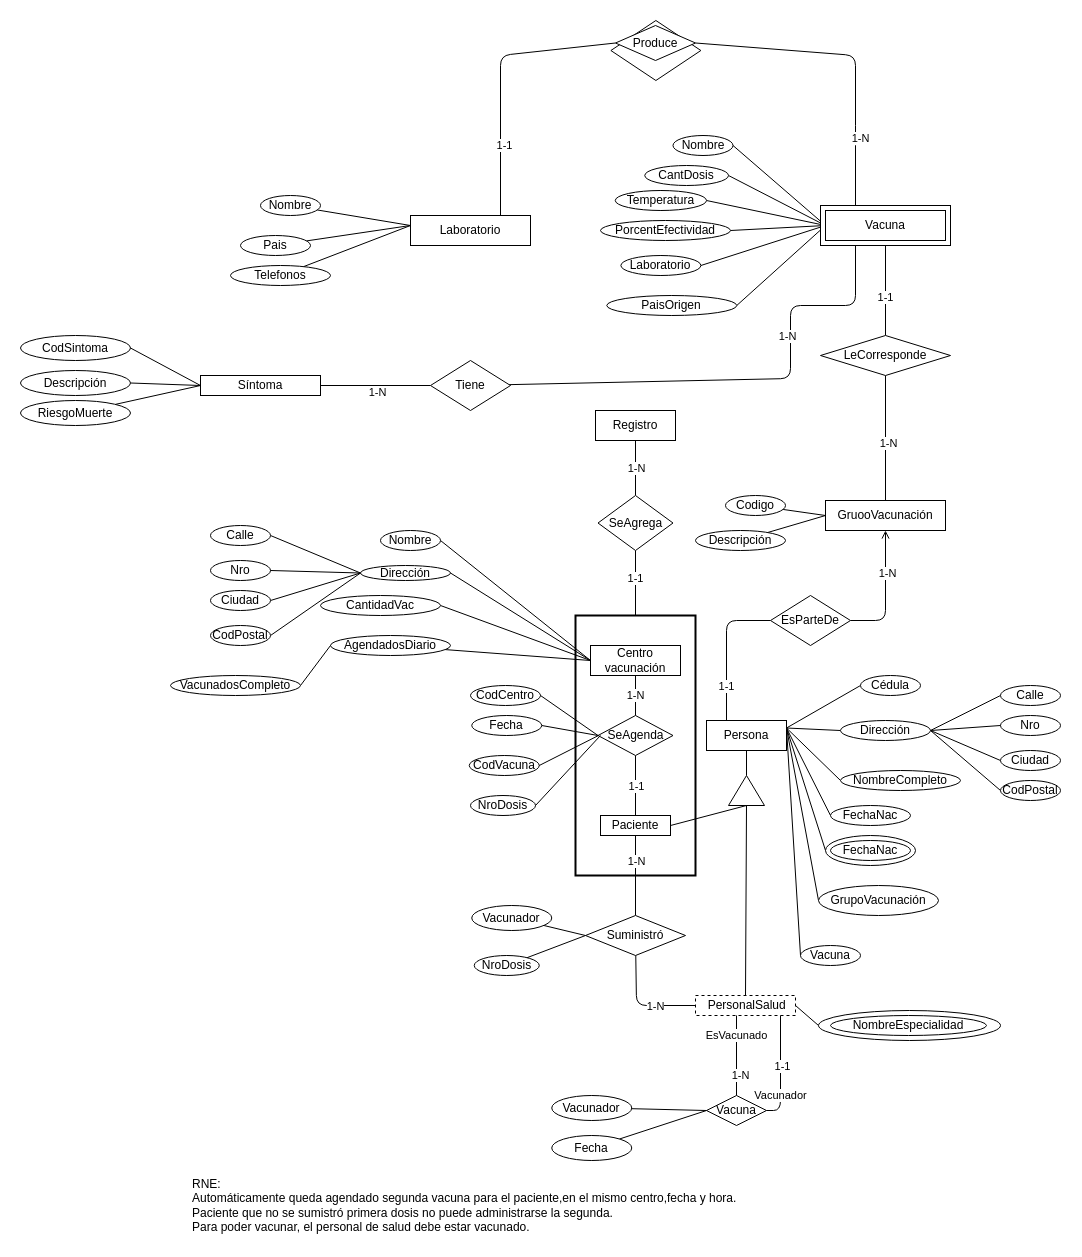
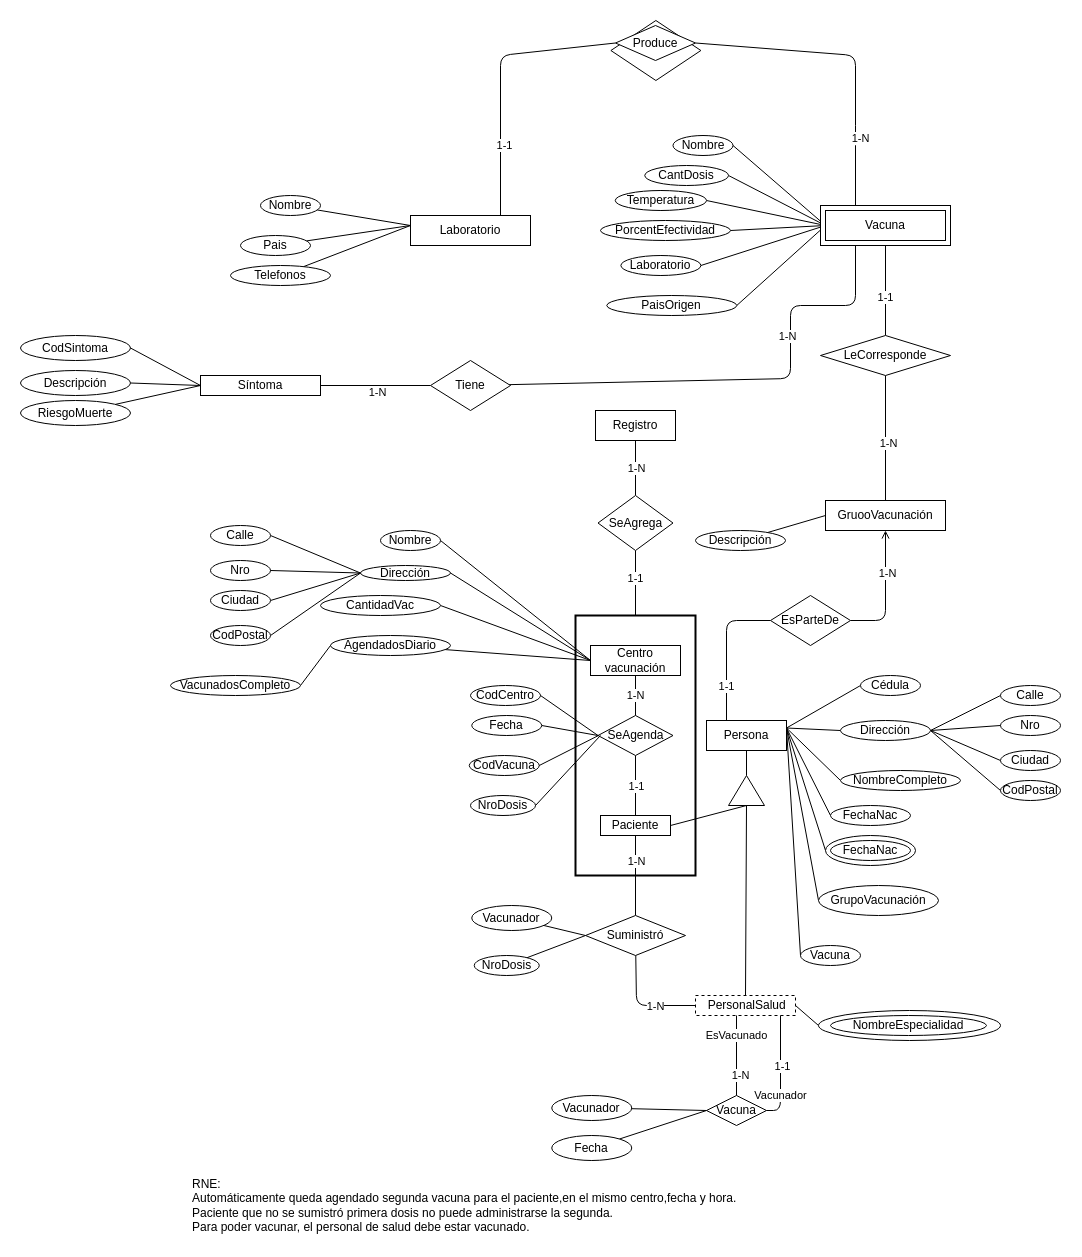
node "Codigo": removed
edge "Codigo" -- "GruooVacunación": removed
